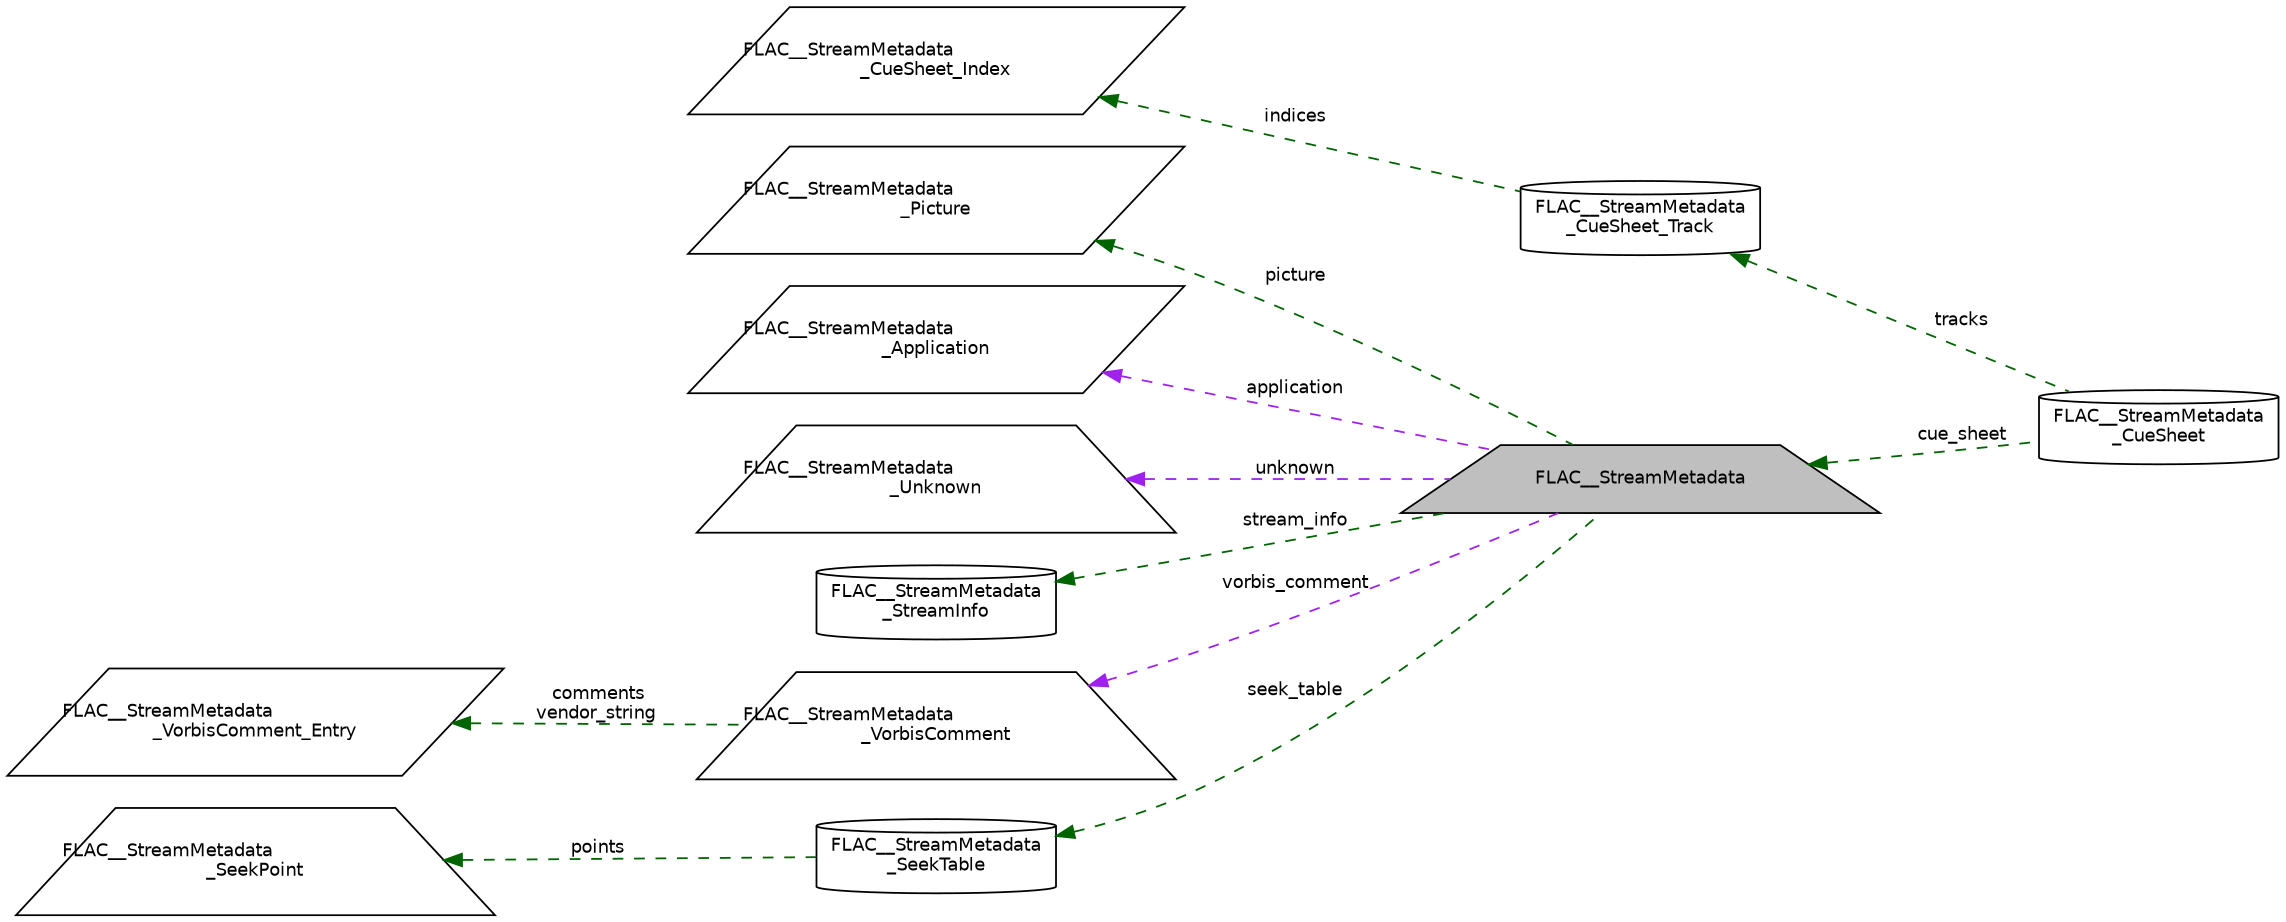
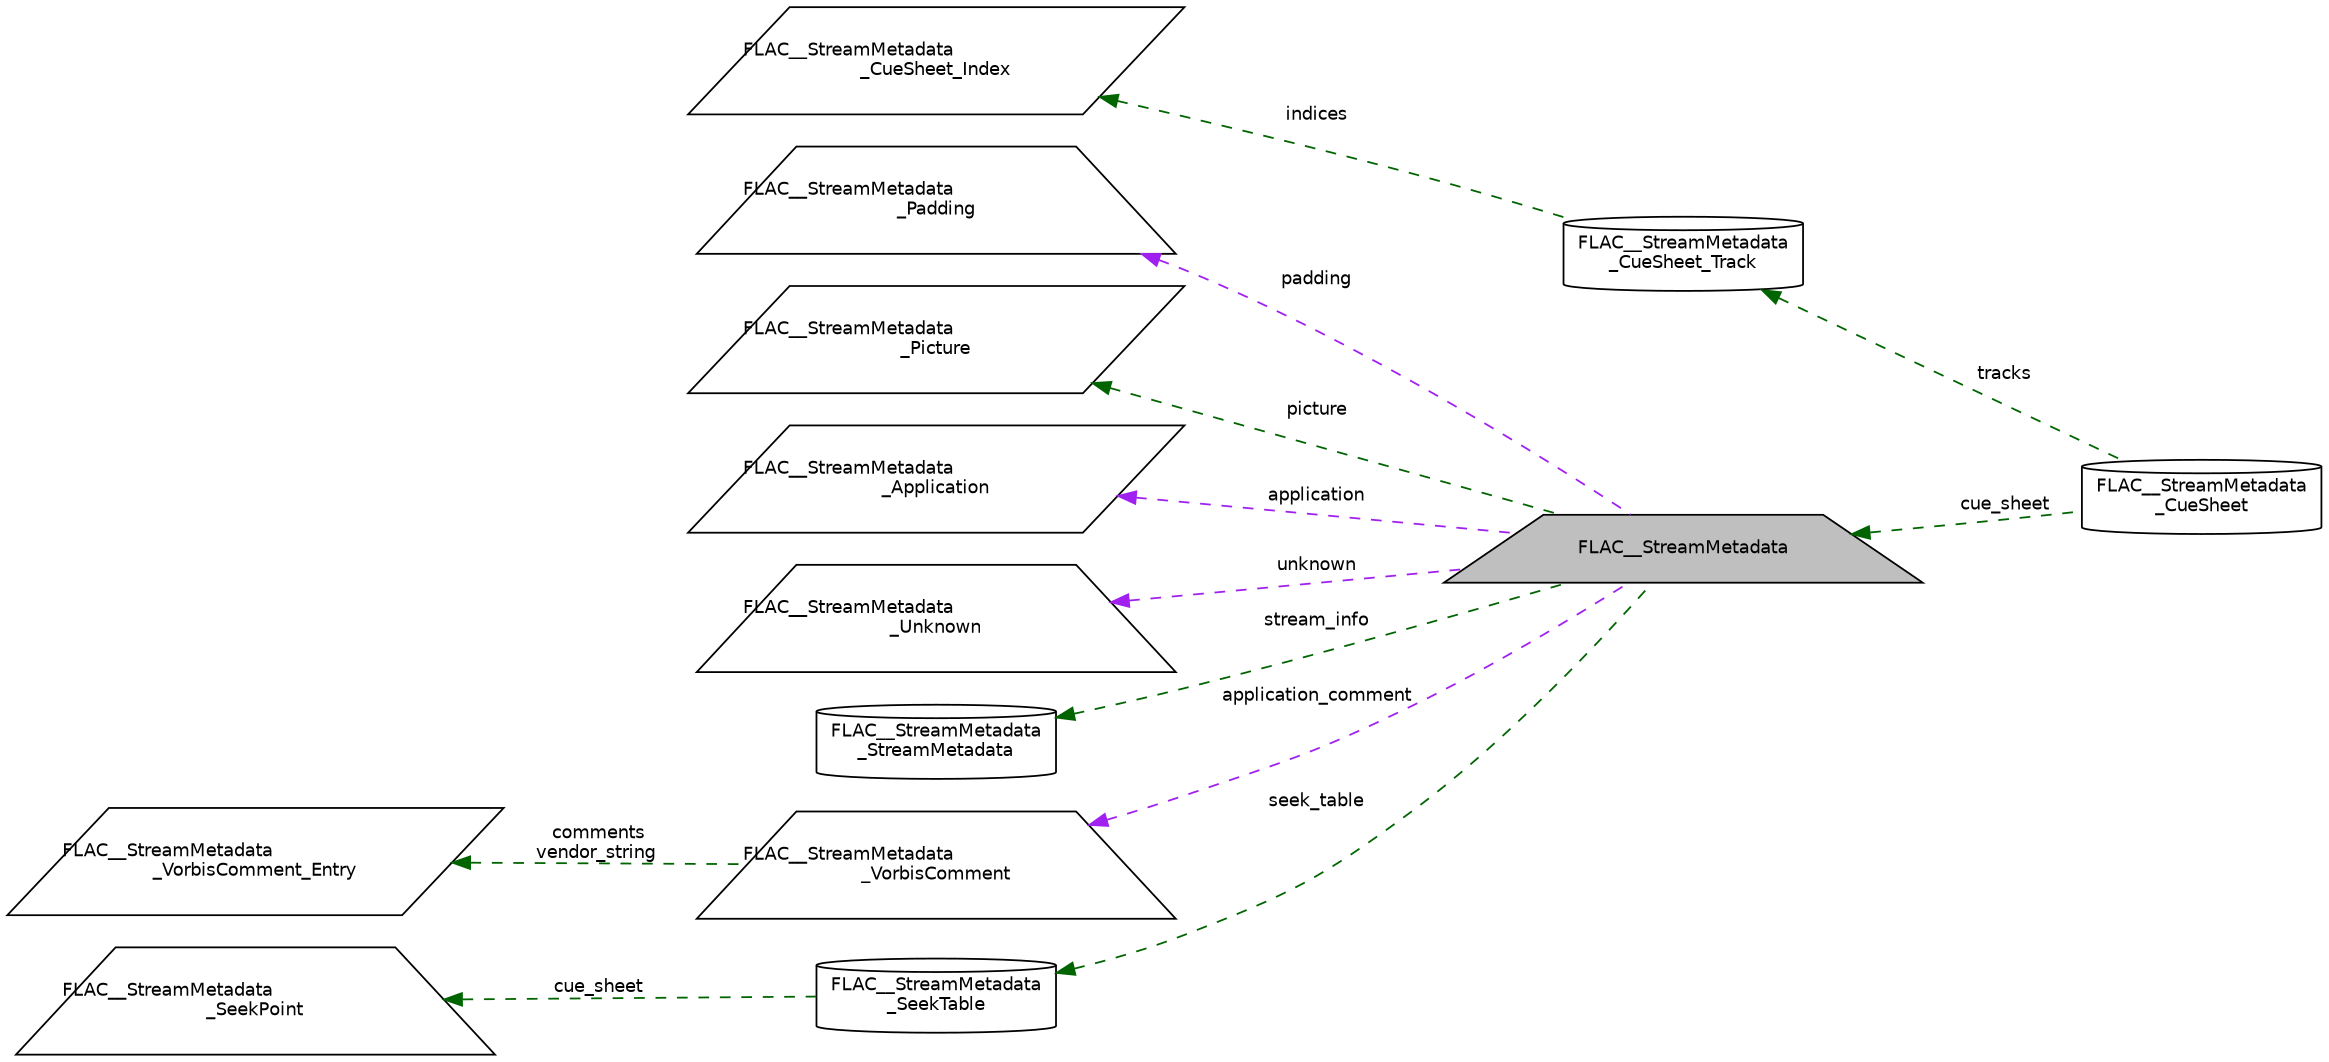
node "FLAC__StreamMetadata _Padding": added
edge "FLAC__StreamMetadata" -> "FLAC__StreamMetadata _VorbisComment": label " vorbis_comment" -> " application_comment"
node "FLAC__StreamMetadata _StreamInfo": label "FLAC__StreamMetadata _StreamInfo" -> "FLAC__StreamMetadata _StreamMetadata"
edge "FLAC__StreamMetadata _SeekTable" -> "FLAC__StreamMetadata _SeekPoint": label " points" -> " cue_sheet"
